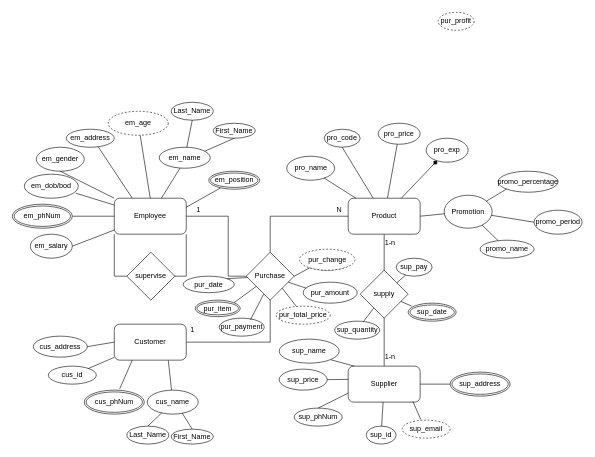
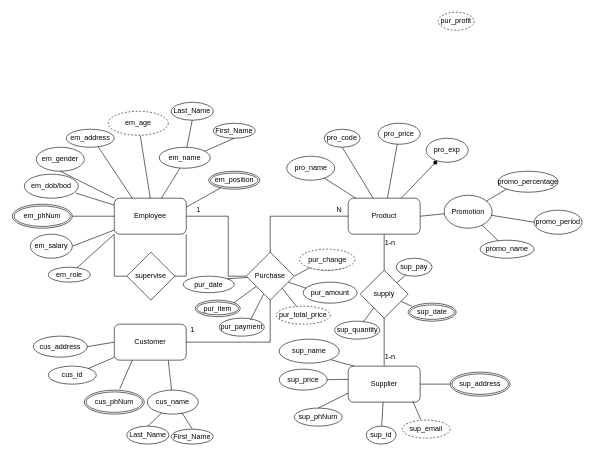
edge "Employee" -- "em_role": added
node "em_role": added
